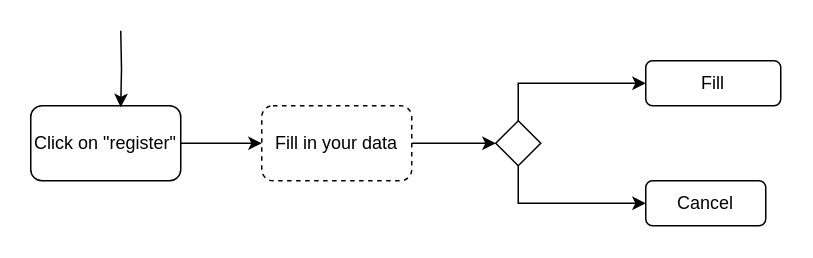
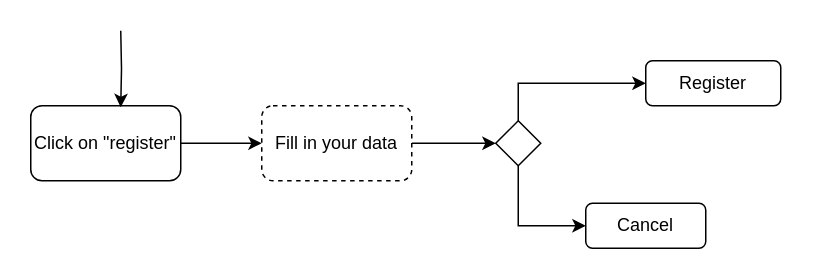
node "Fill": label "Fill" -> "Register"
node "Cancel": moved (706, 203) -> (646, 226)
